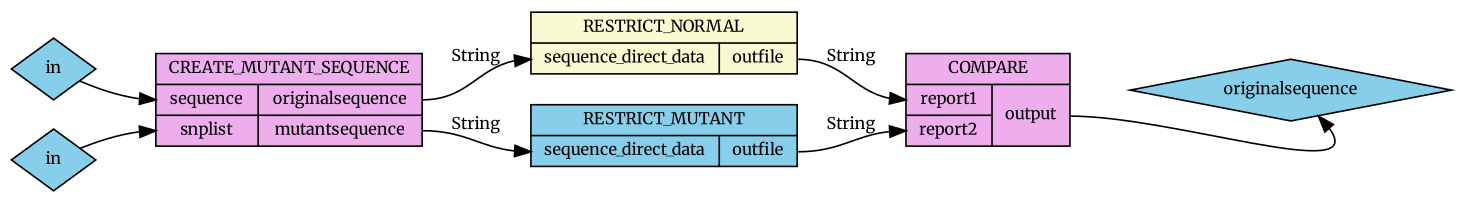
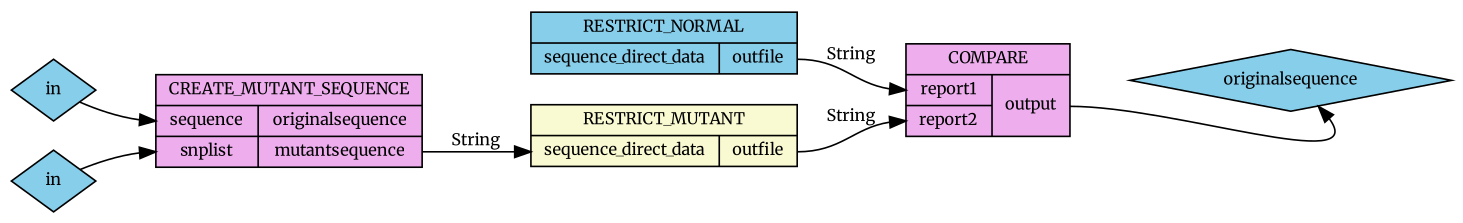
node "RESTRICT_NORMAL": fillcolor lightgoldenrodyellow -> skyblue
edge "CREATE_MUTANT_SEQUENCE" -> "RESTRICT_NORMAL": removed, label "String"
node "RESTRICT_MUTANT": fillcolor skyblue -> lightgoldenrodyellow
